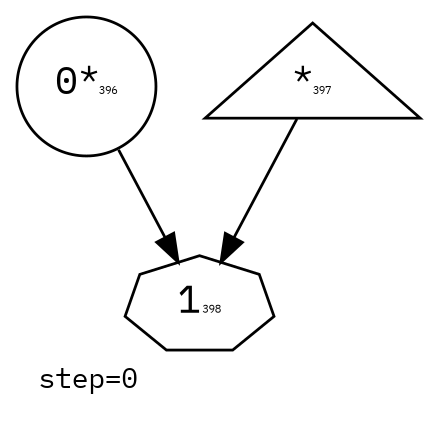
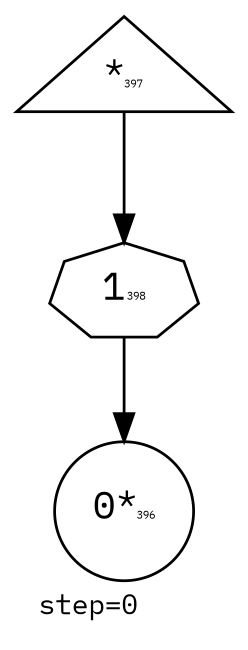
edge "0" -> "1": reversed
